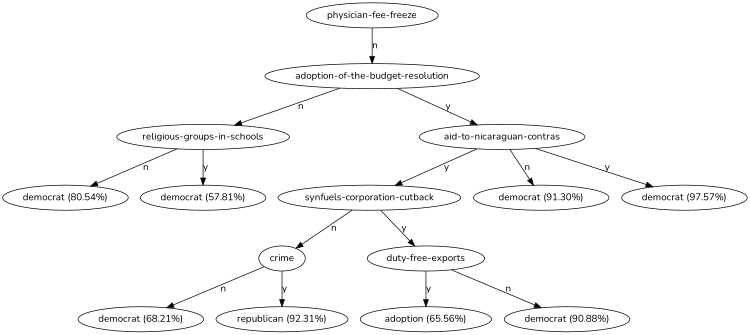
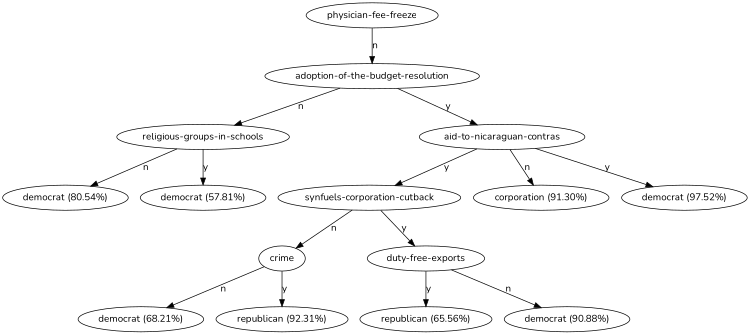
node "democrat (91.30%)": label "democrat (91.30%)" -> "corporation (91.30%)"
node "democrat (97.57%)": label "democrat (97.57%)" -> "democrat (97.52%)"
node "adoption (65.56%)": label "adoption (65.56%)" -> "republican (65.56%)"
